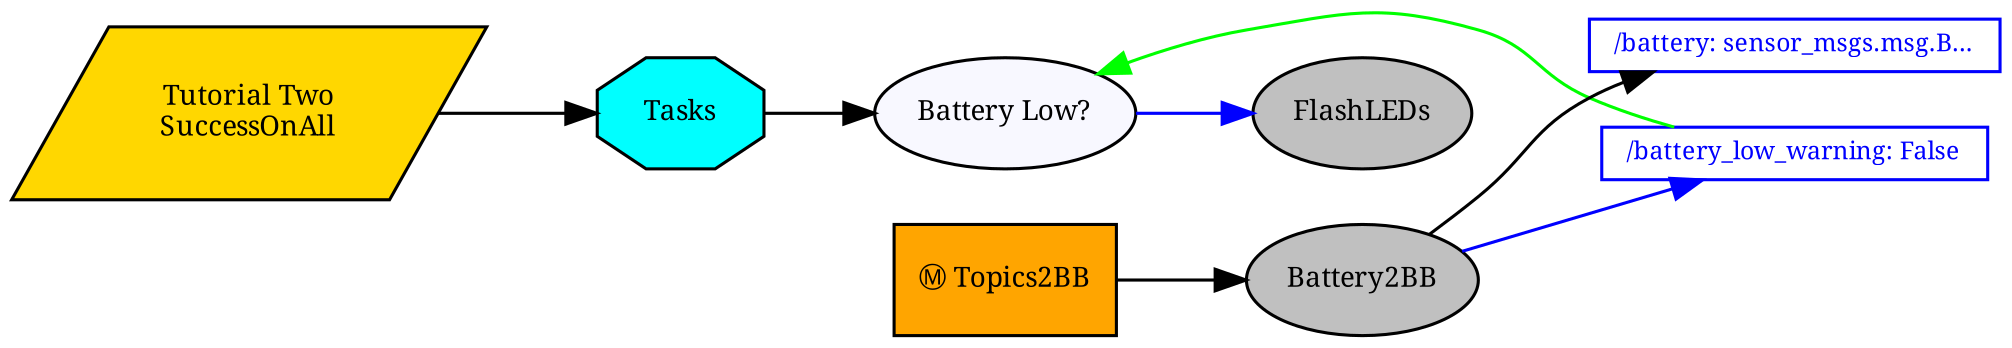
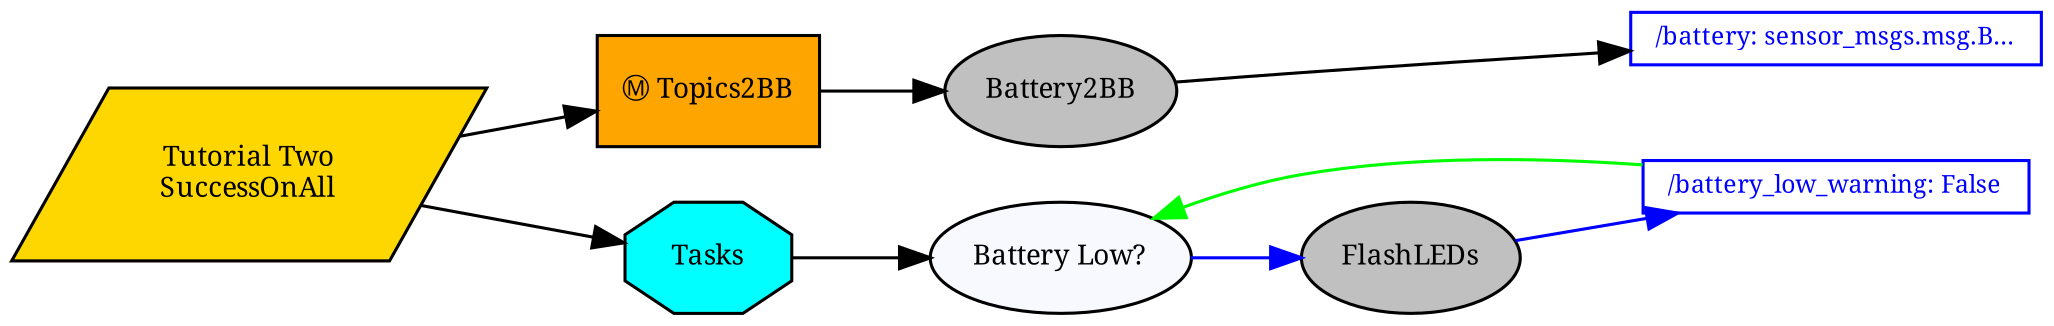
edge "Tutorial Two SuccessOnAll" -> "Ⓜ Topics2BB": added
edge "Battery2BB" -> "/battery_low_warning: False": now "FlashLEDs" -> "/battery_low_warning: False"
